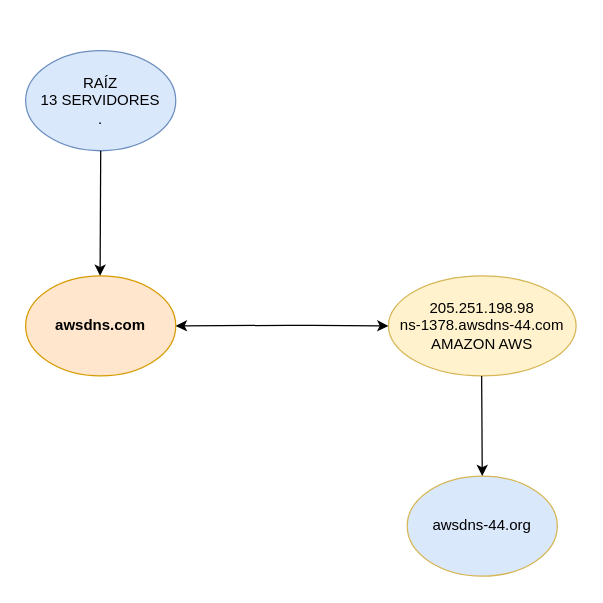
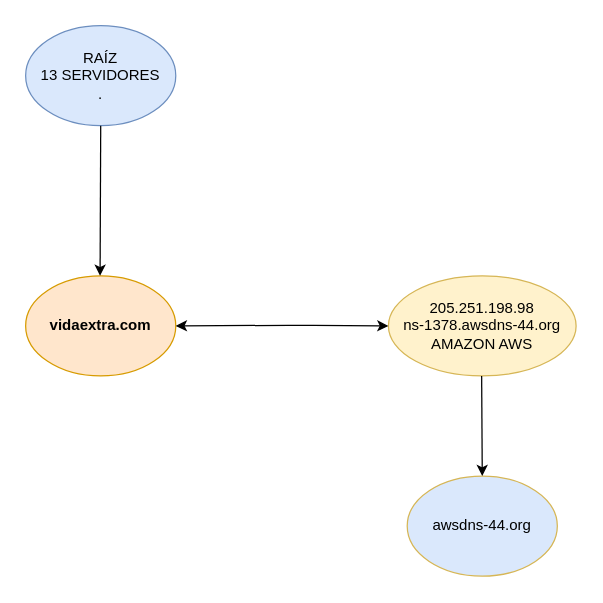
node "RAÍZ 13 SERVIDORES .": moved (101, 101) -> (101, 76)
node "awsdns.com": label "awsdns.com" -> "vidaextra.com"
node "205.251.198.98 ns-1378.awsdns-44.com AMAZON AWS": label "205.251.198.98 ns-1378.awsdns-44.com AMAZON AWS" -> "205.251.198.98 ns-1378.awsdns-44.org AMAZON AWS"
